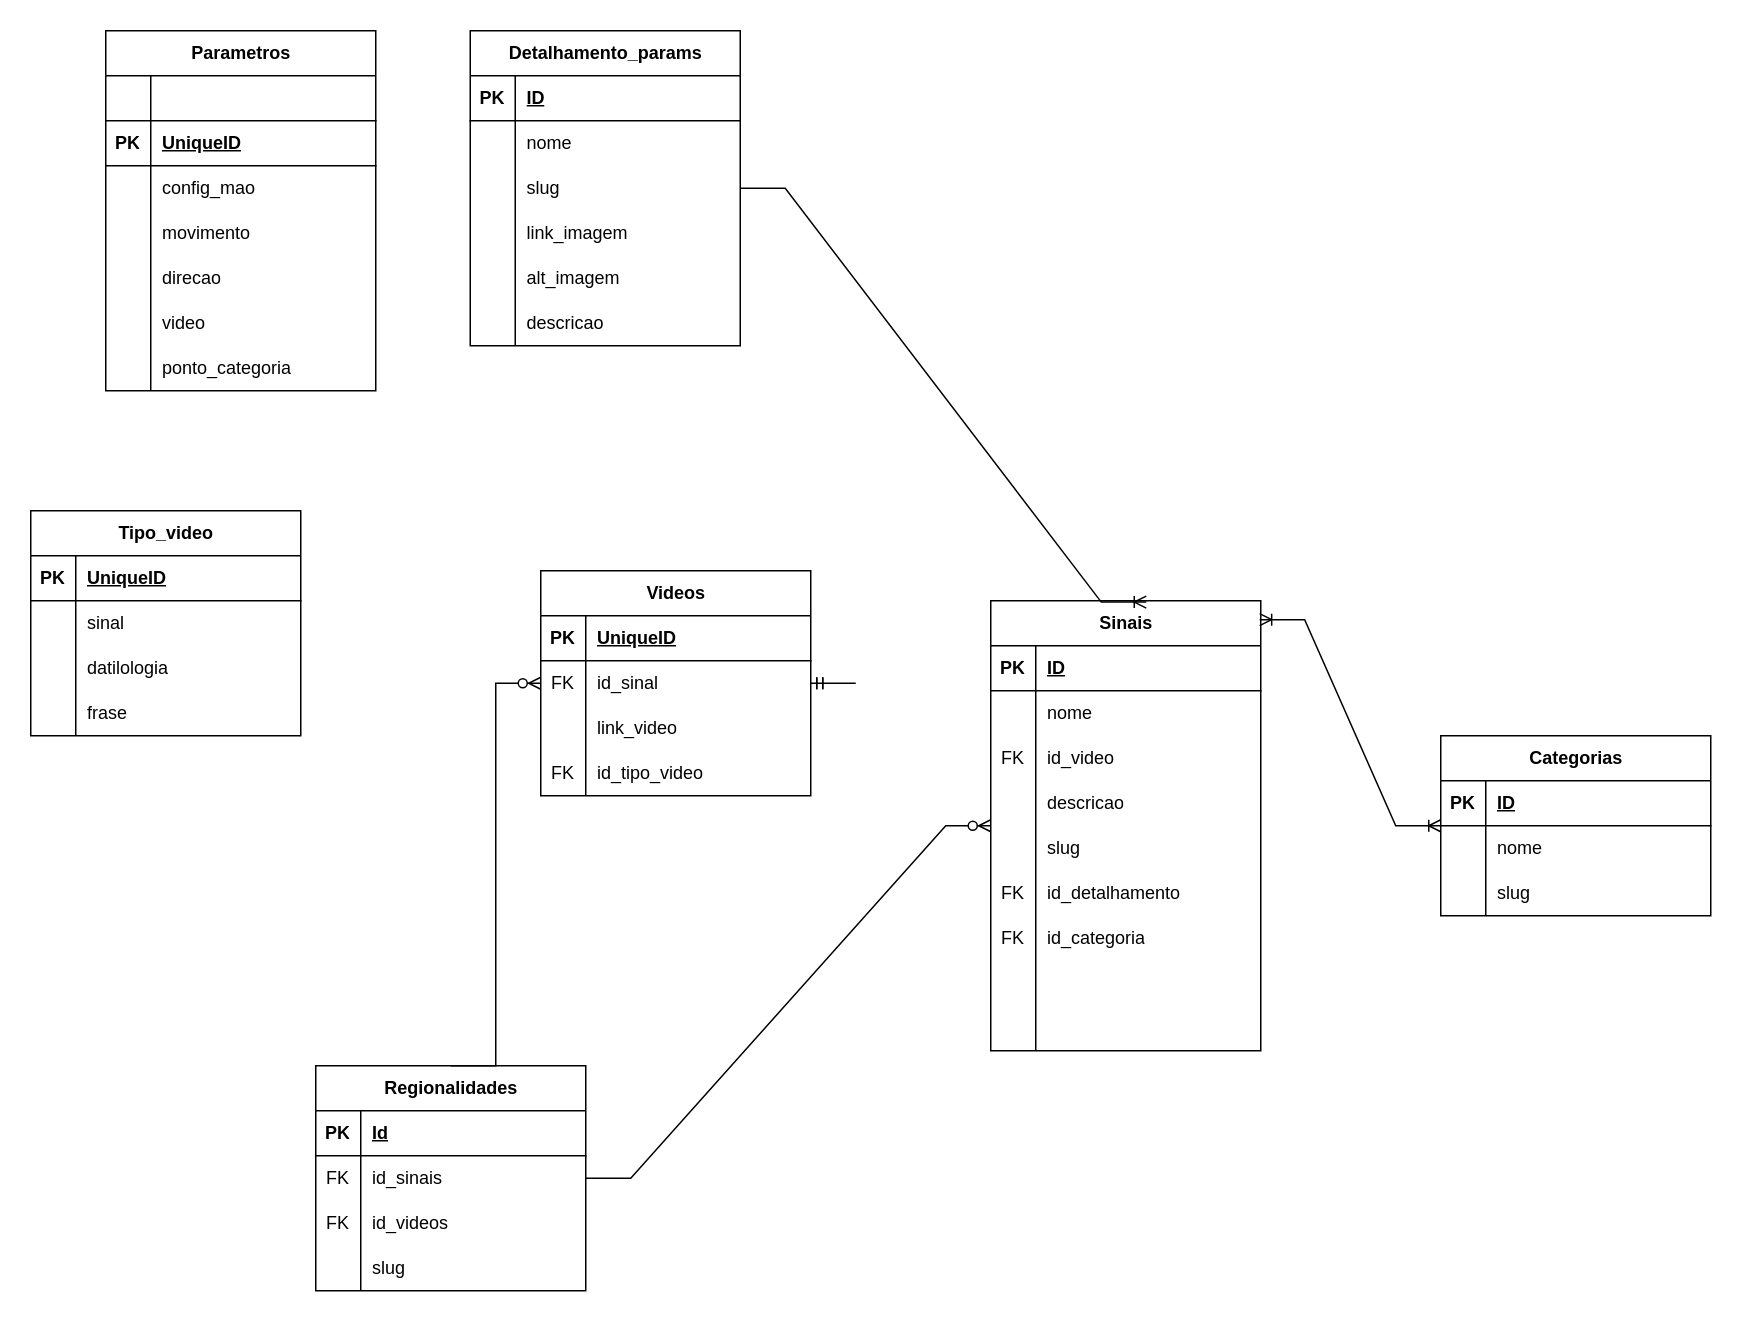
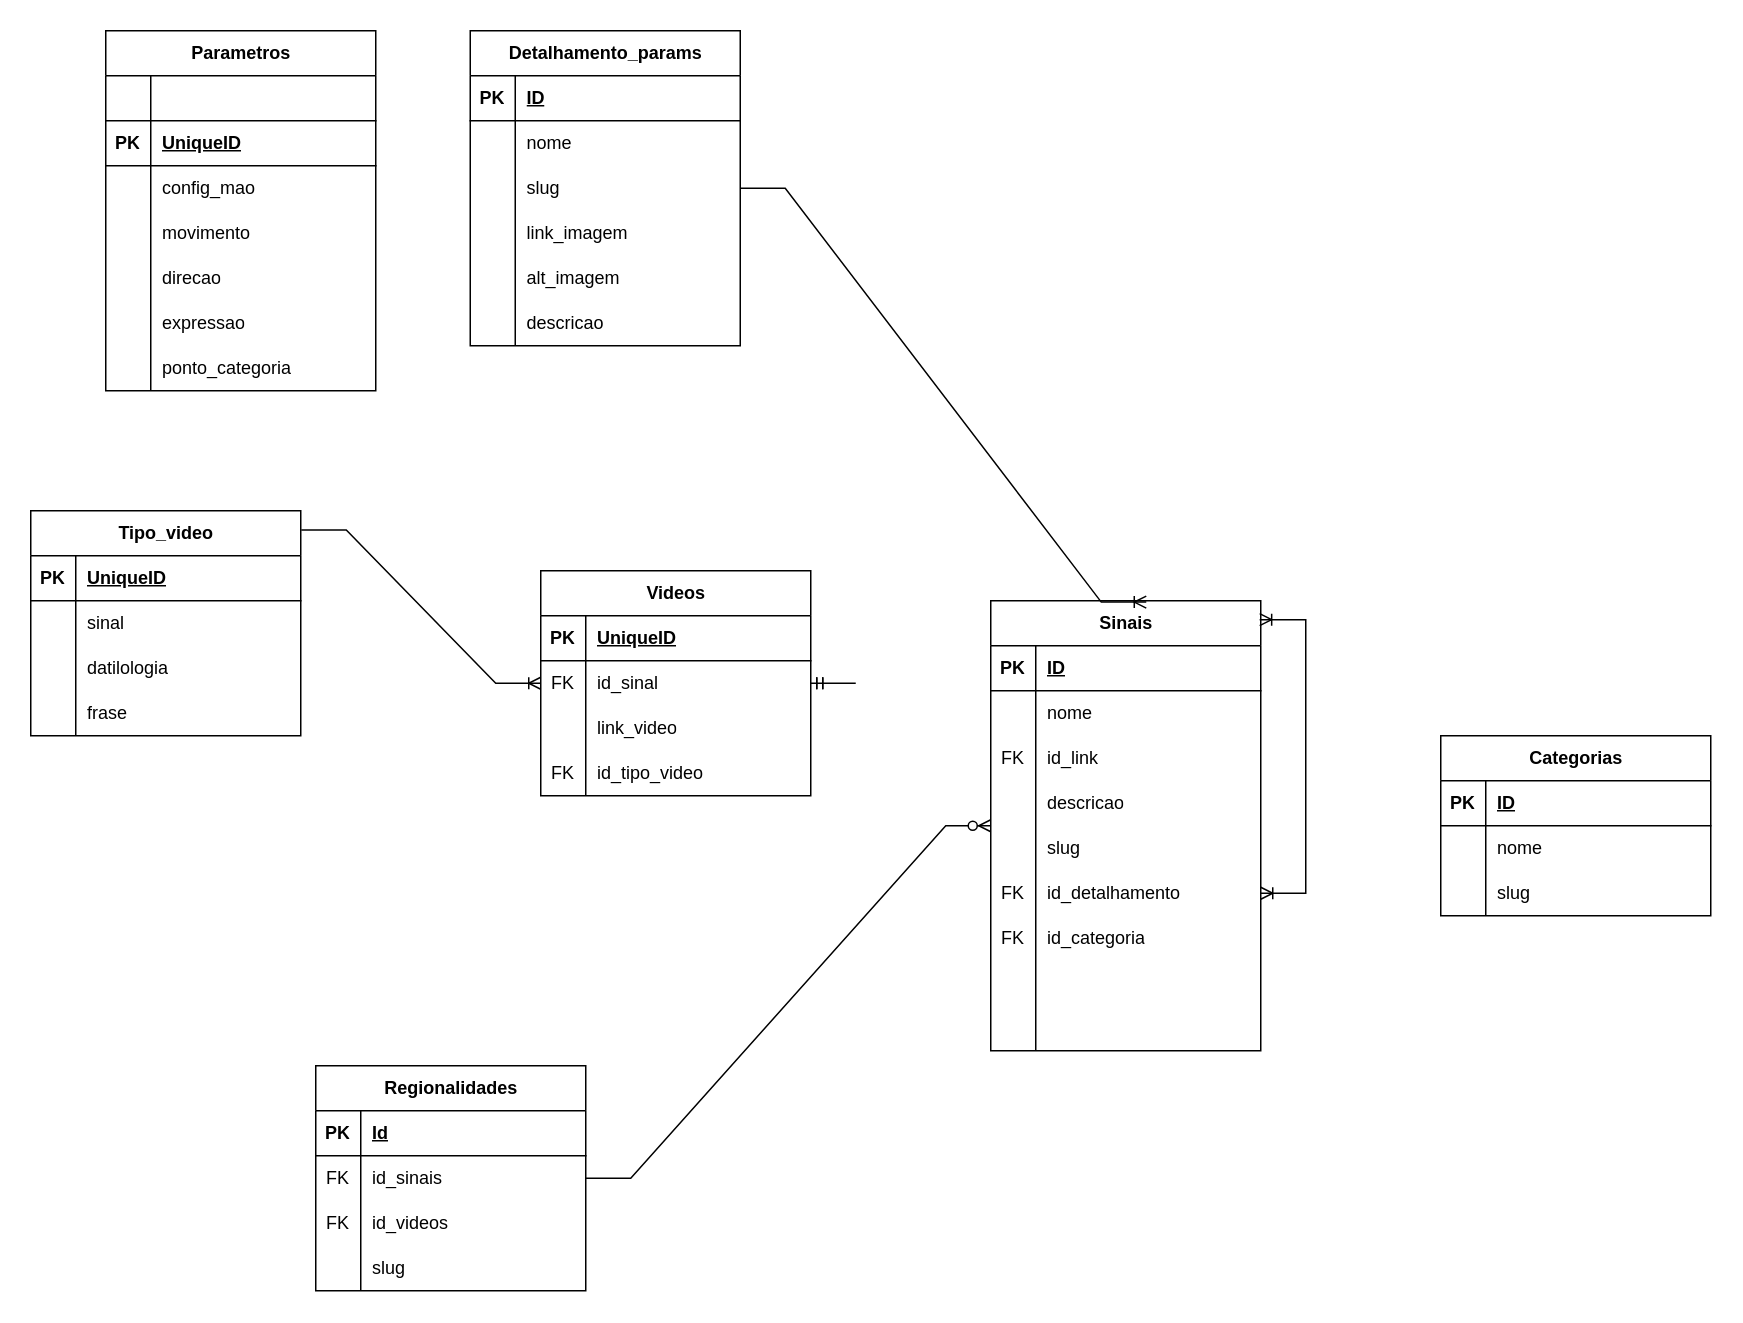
node "video": label "video" -> "expressao"
edge "Tipo_video" -> "Videos": added
edge "Sinais" -- "Categorias": now "Sinais" -- "id_detalhamento"
node "id_video": label "id_video" -> "id_link"
edge "Regionalidades" -> "Videos": removed
